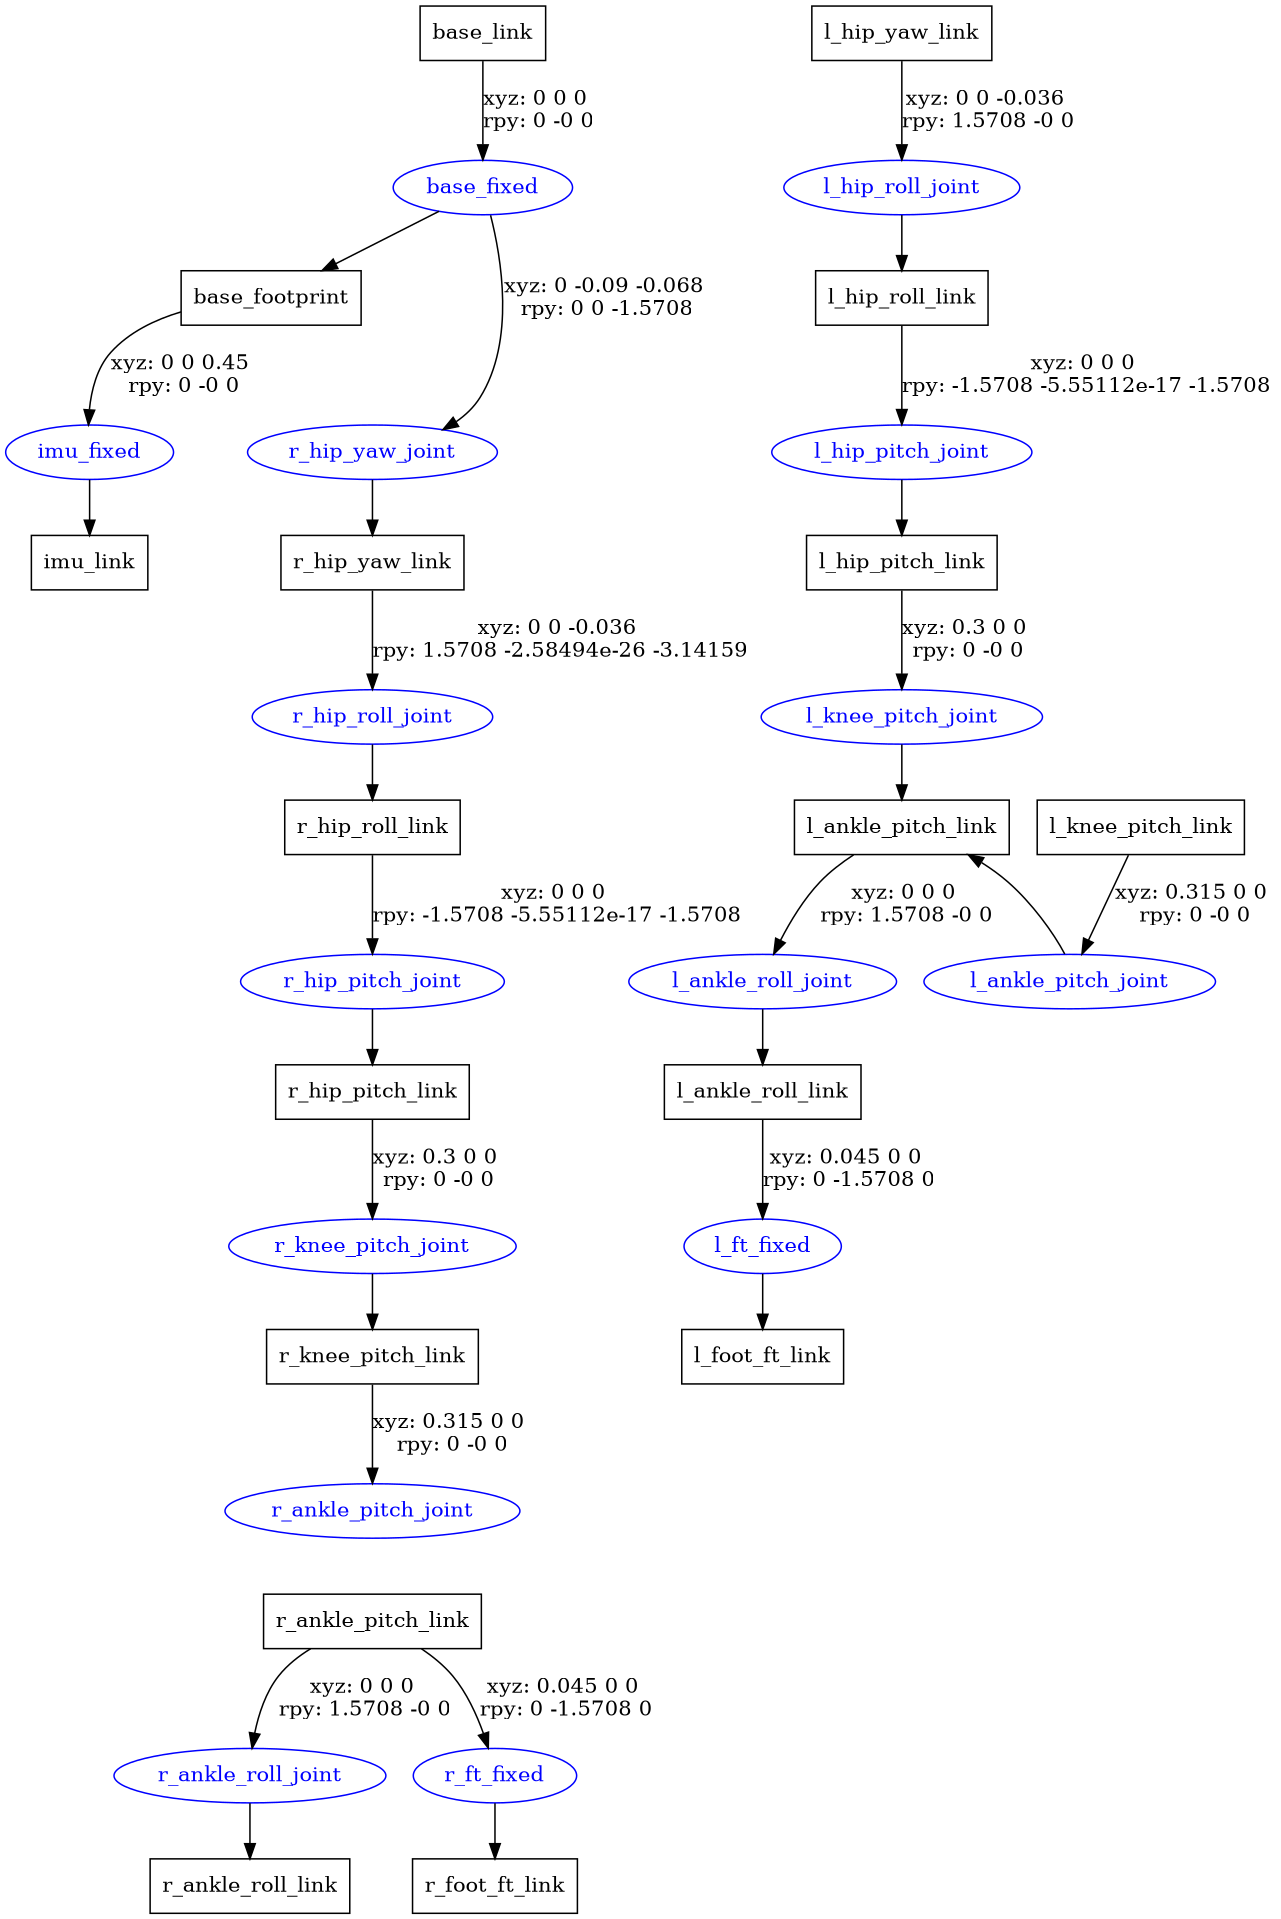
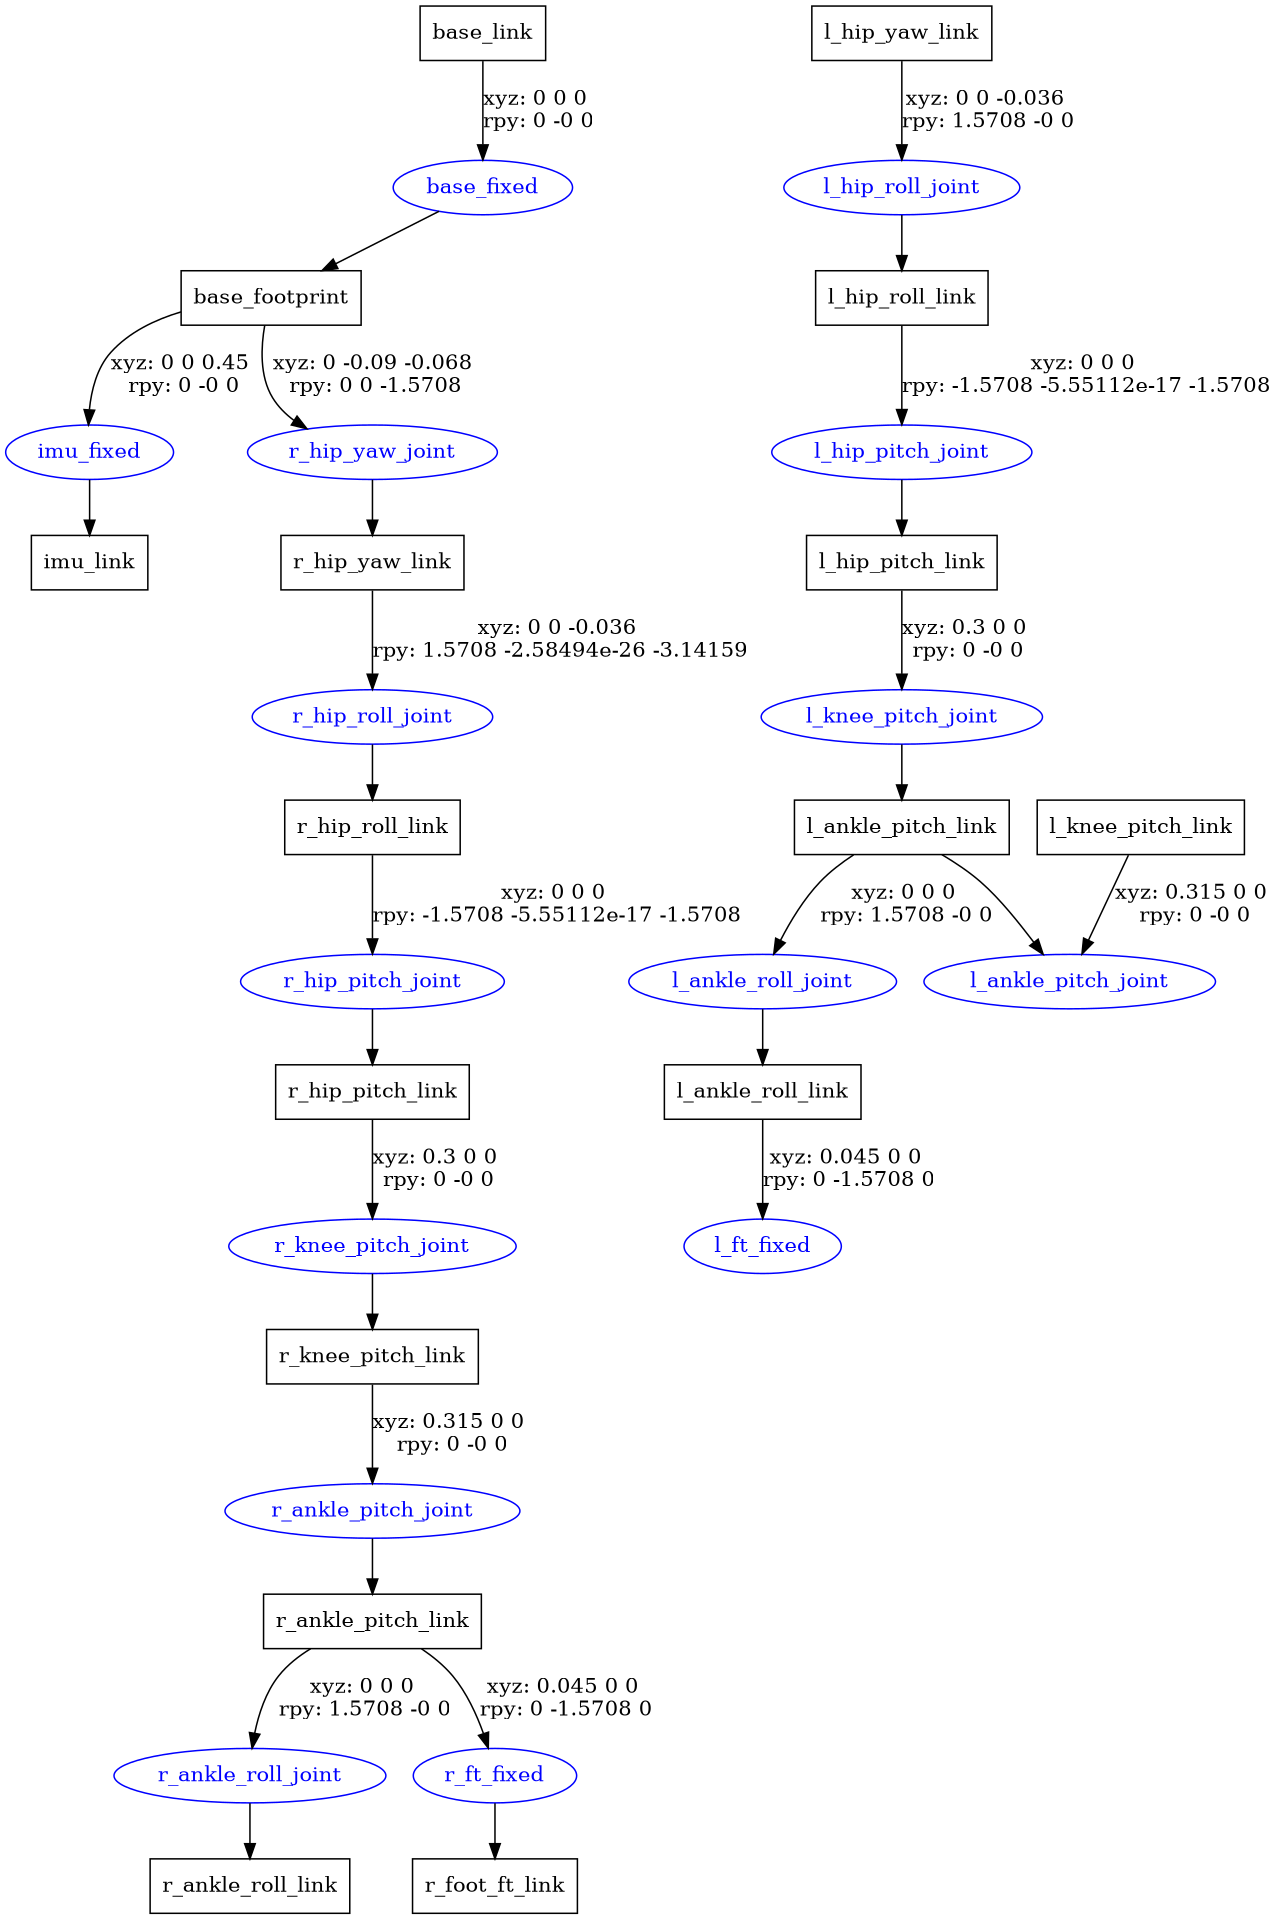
edge "base_fixed" -> "r_hip_yaw_joint": now "base_footprint" -> "r_hip_yaw_joint"
edge "l_ankle_pitch_joint" -> "l_ankle_pitch_link": reversed
node "l_foot_ft_link": removed
edge "r_ankle_pitch_joint" -> "r_ankle_pitch_link": added
